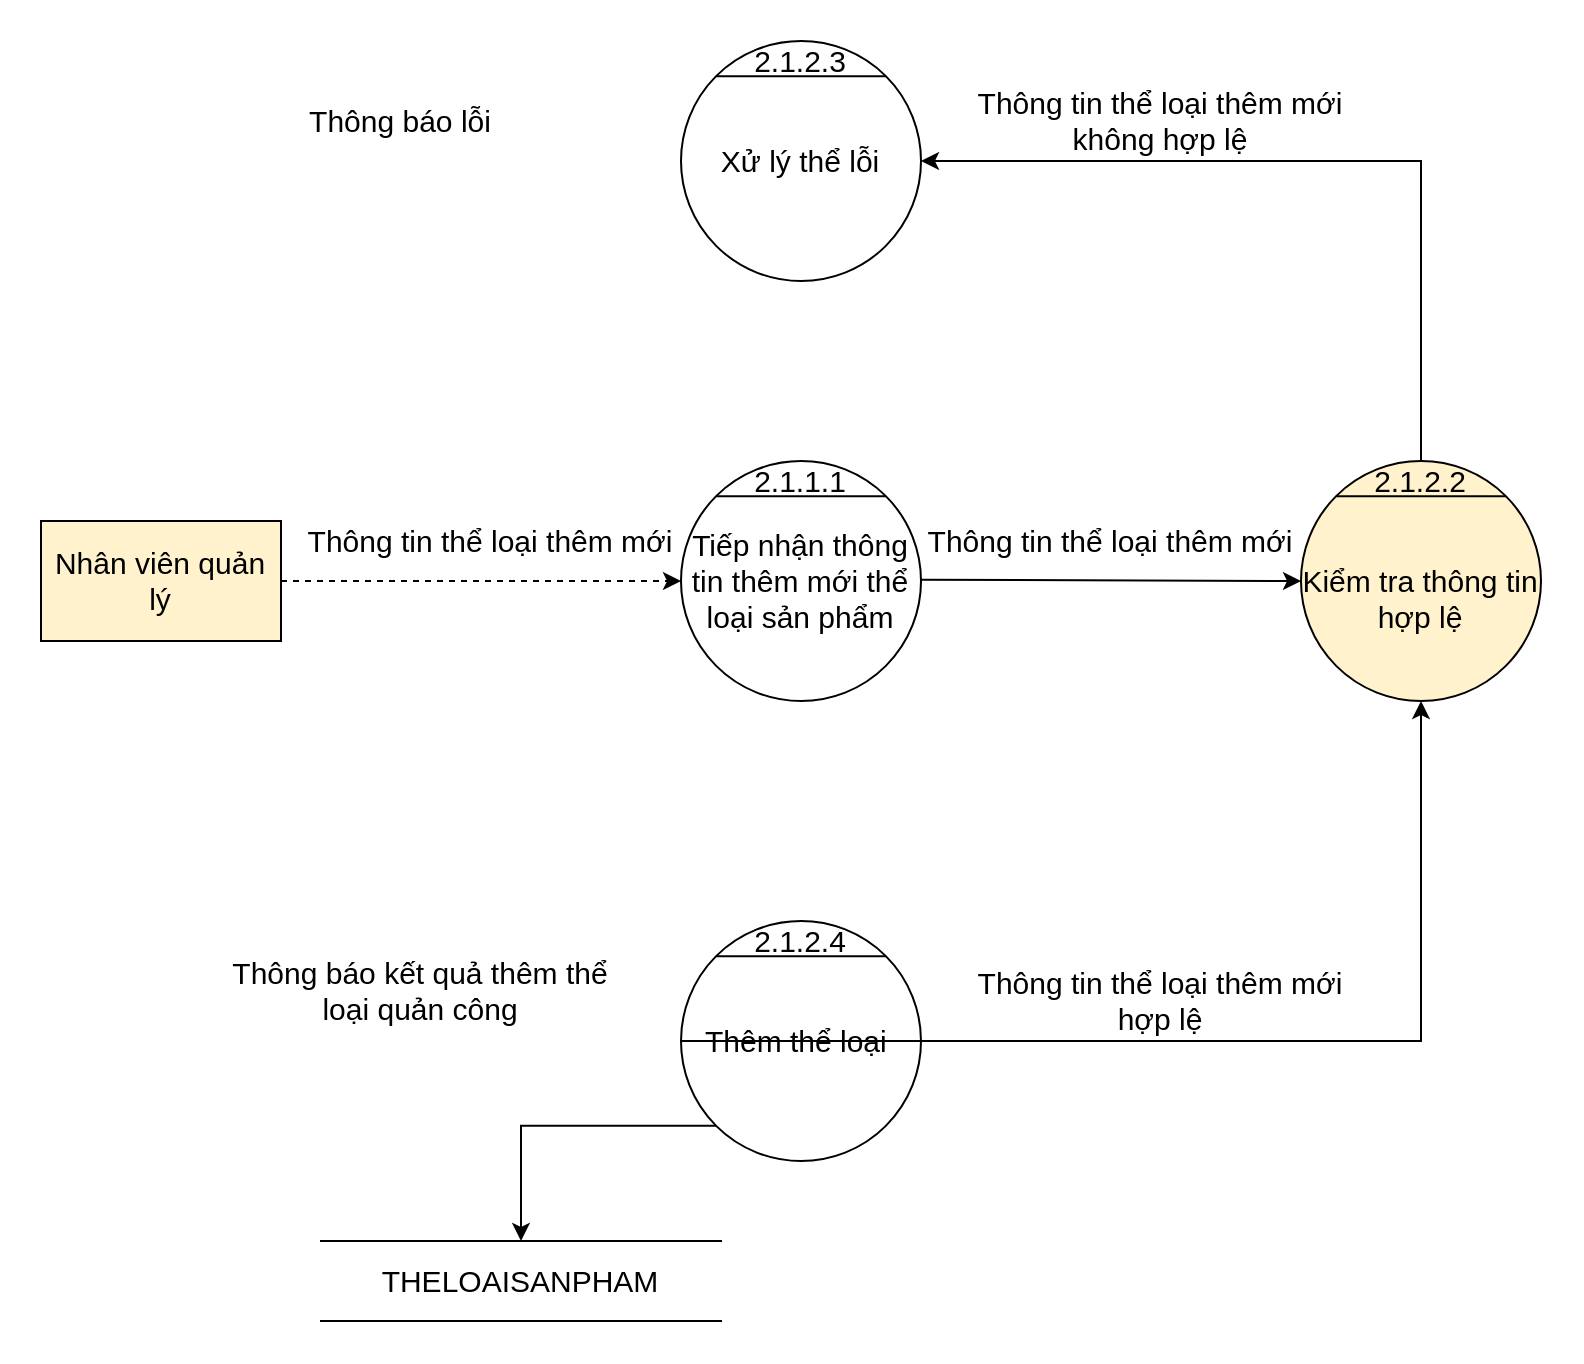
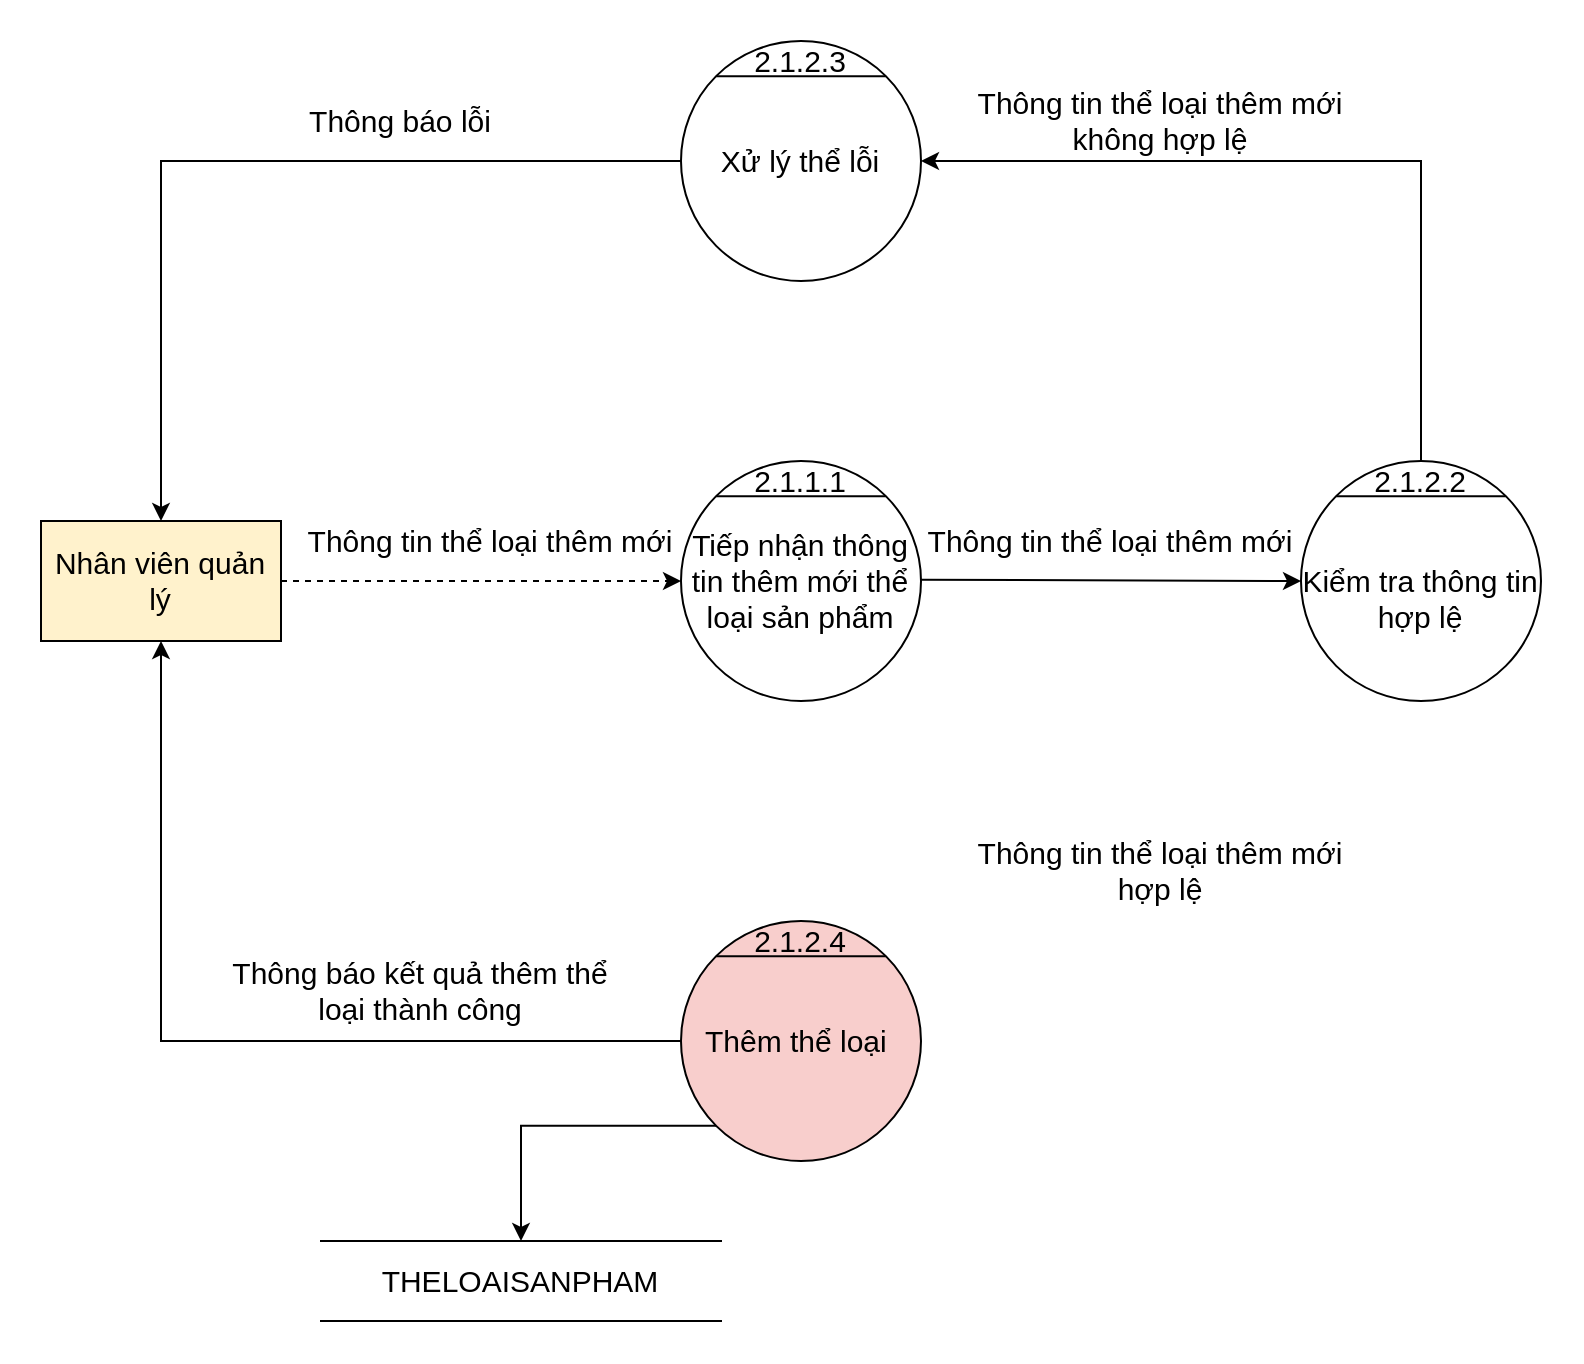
edge "Xử lý thể lỗi" -> "Nhân viên quản lý": added
node "Kiểm tra thông tin hợp lệ": fillcolor #fff2cc -> #ffffff
node "Thông báo kết quả thêm thể loại quản công": label "Thông báo kết quả thêm thể loại quản công" -> "Thông báo kết quả thêm thể loại thành công"
node "Thông tin thể loại thêm mới hợp lệ": moved (1161, 1001) -> (1161, 871)
node "Thêm thể loại": fillcolor #ffffff -> #f8cecc
edge "Thêm thể loại" -> "Kiểm tra thông tin hợp lệ": now "Thêm thể loại" -> "Nhân viên quản lý"
